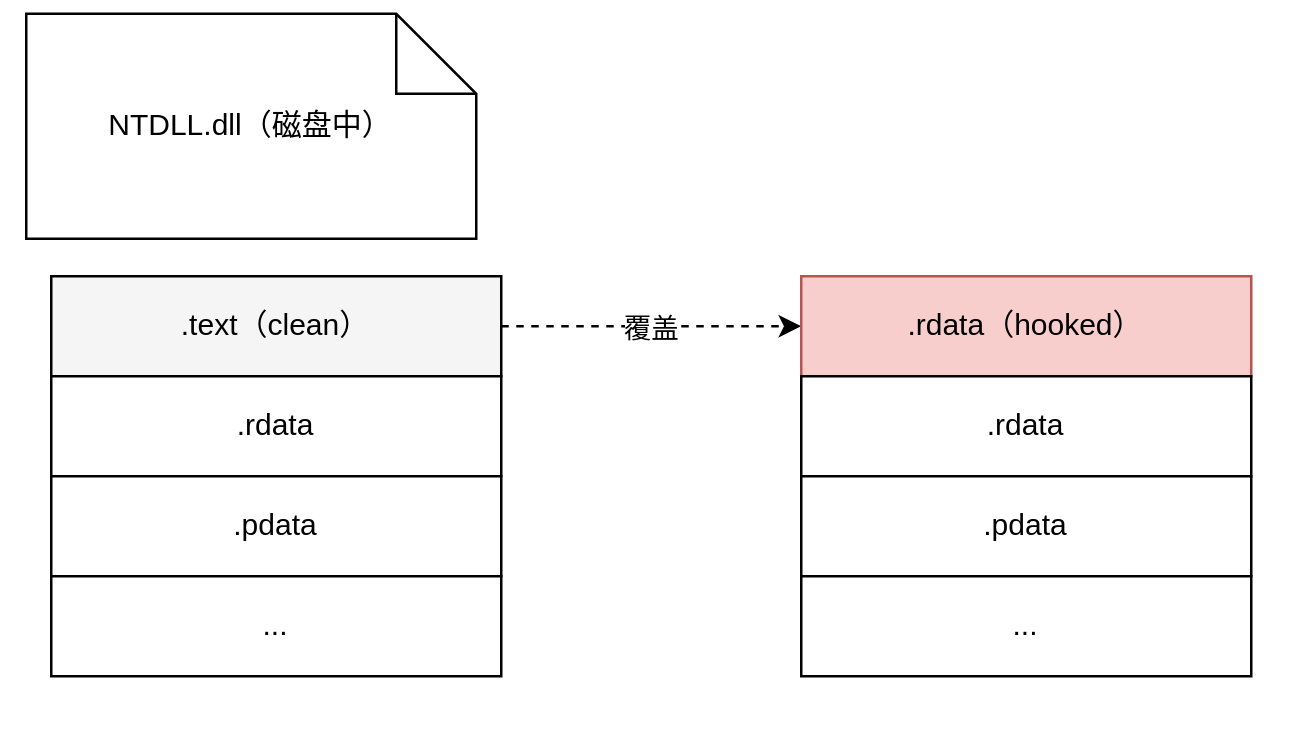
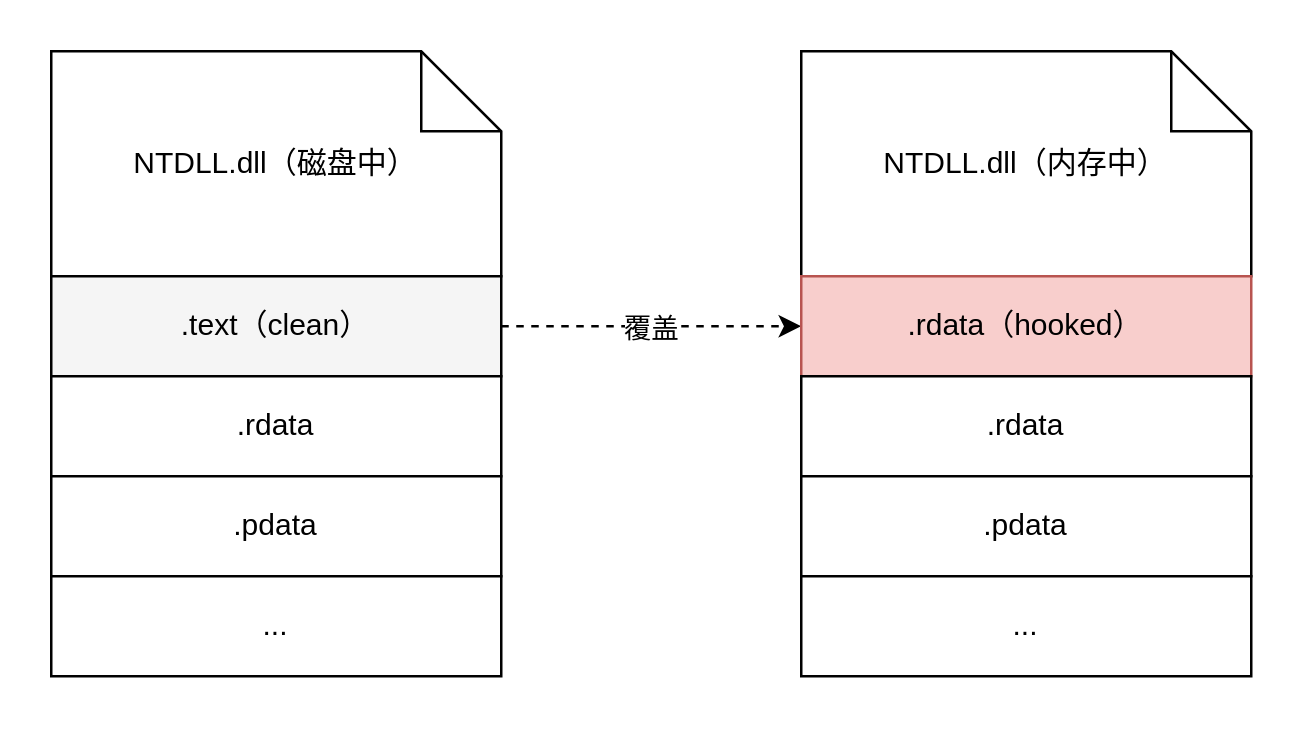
node "NTDLL.dll（磁盘中）": moved (251, 126) -> (276, 164)
node "NTDLL.dll（内存中）": added
